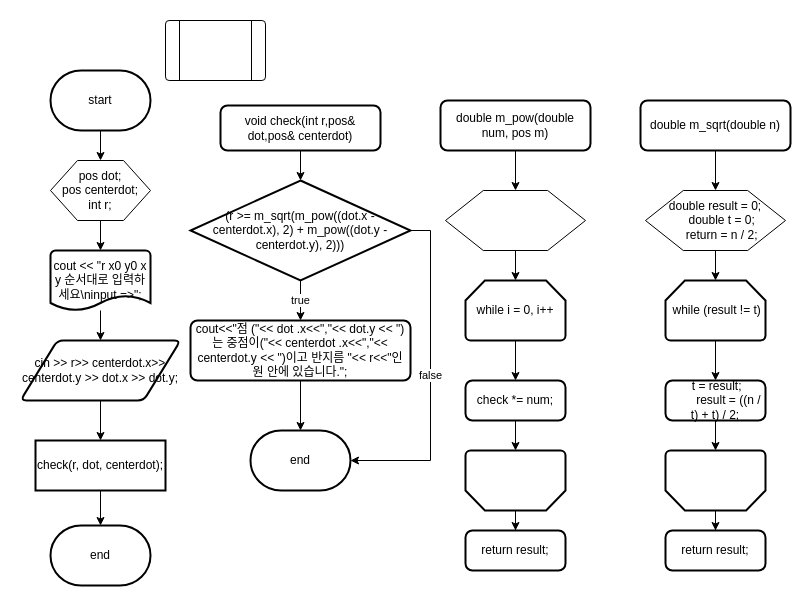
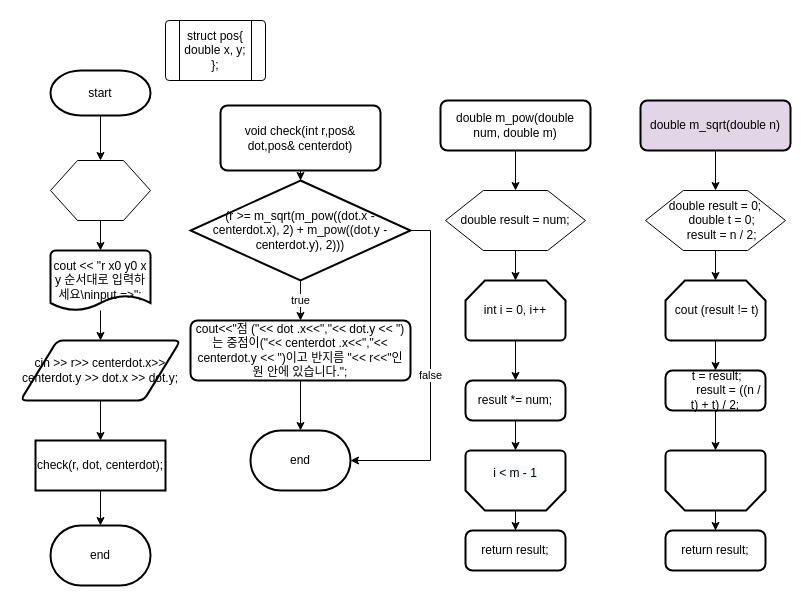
node "struct pos{ double x, y; };": added
node "start": size 100x60 -> 100x45
node "double m_pow(double num, pos m)": label "double m_pow(double num, pos m)" -> "double m_pow(double num, double m)"
node "double m_sqrt(double n)": fillcolor #ffffff -> #e1d5e7
node "void check(int r,pos& dot,pos& centerdot)": size 160x45 -> 160x65
node "pos dot; pos centerdot; int r;": removed
node "double result = num;": added
node "double result = 0; double t = 0; return = n / 2;": label "double result = 0; double t = 0; return = n / 2;" -> "double result = 0; double t = 0; result = n / 2;"
node "while i = 0, i++": label "while i = 0, i++" -> "int i = 0, i++"
node "while (result != t)": label "while (result != t)" -> "cout (result != t)"
node "check *= num;": label "check *= num;" -> "result *= num;"
node "t = result; result = ((n / t) + t) / 2;": moved (716, 401) -> (716, 391)
node "i < m - 1": added
